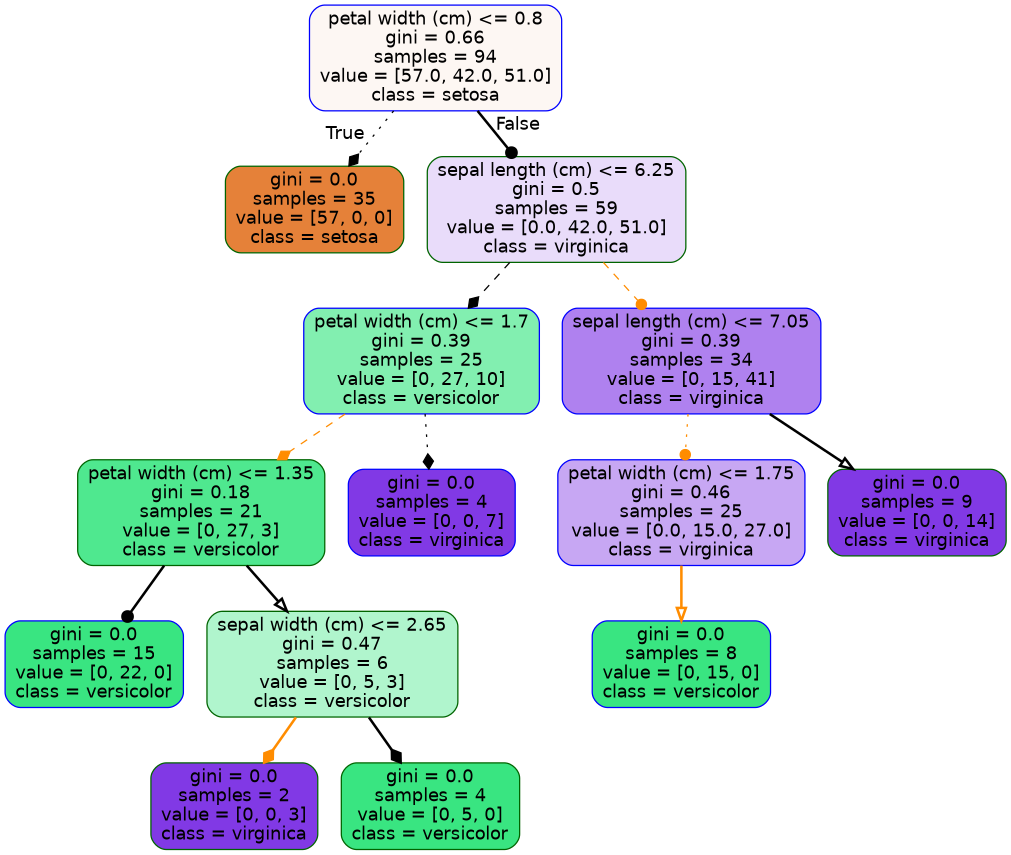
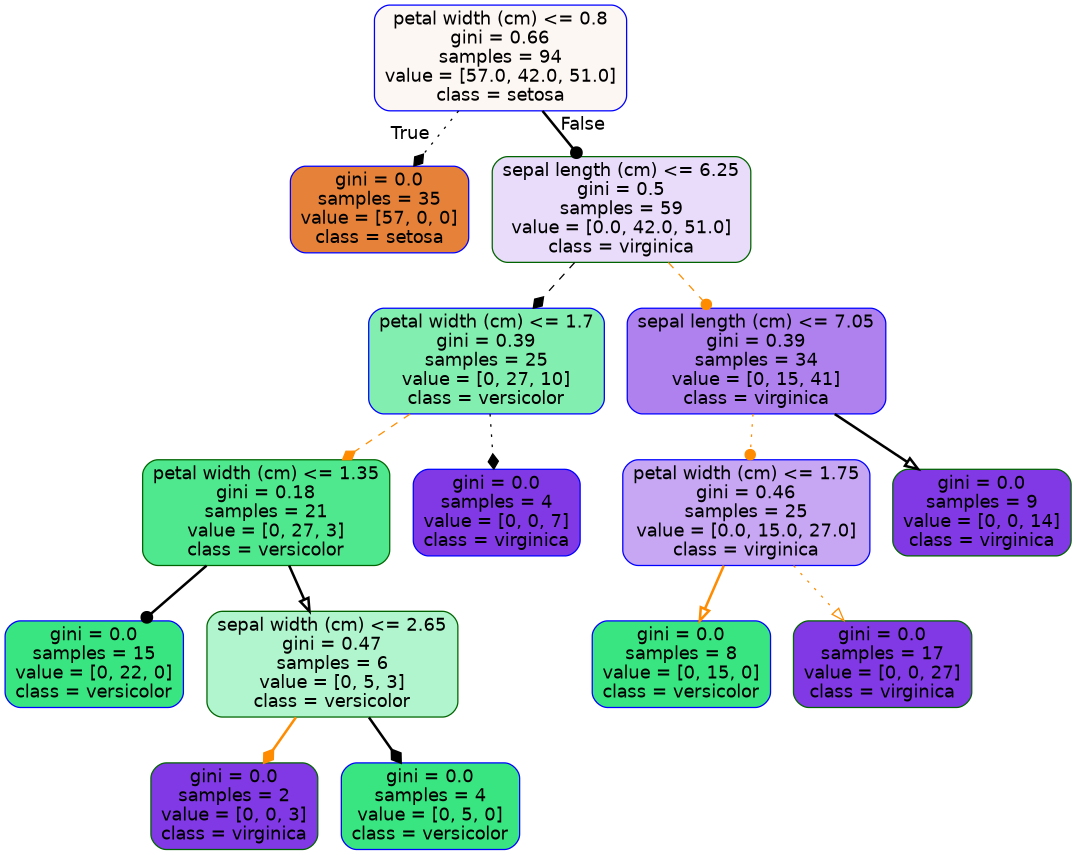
node "gini = 0.0 samples = 35 value = [57, 0, 0] class = setosa": color darkgreen -> blue
node "gini = 0.0 samples = 17 value = [0, 0, 27] class = virginica": added
node "gini = 0.0 samples = 4 value = [0, 5, 0] class = versicolor": color darkgreen -> blue
